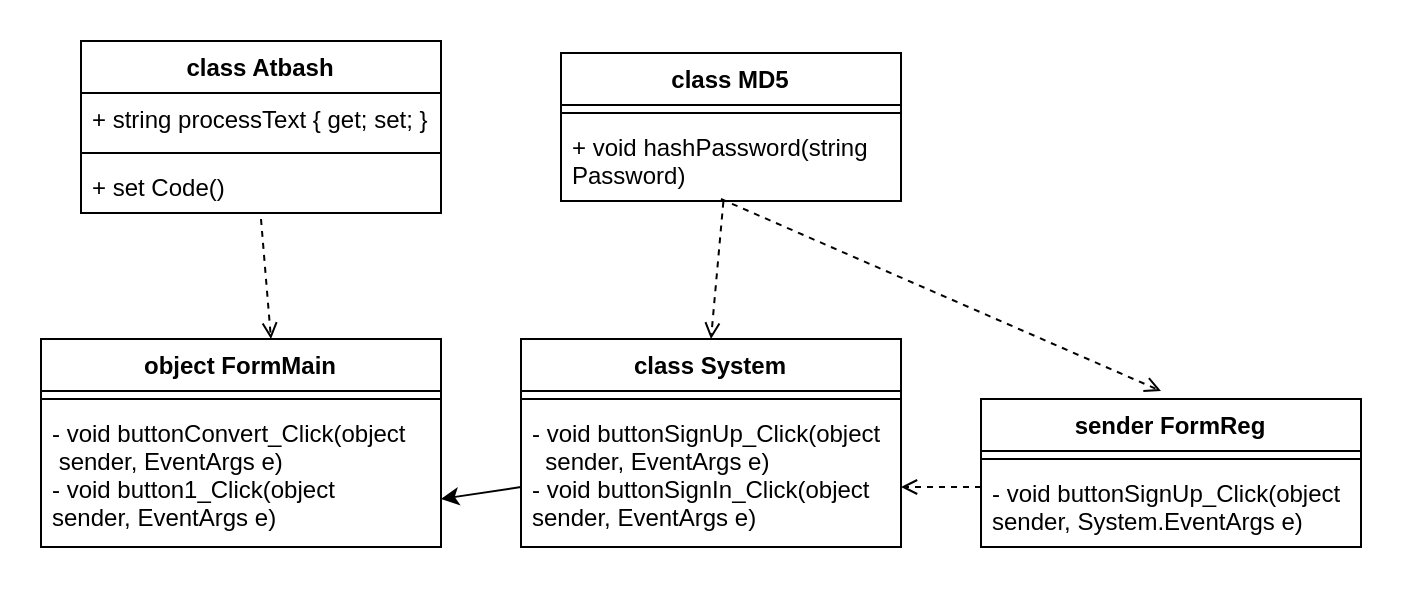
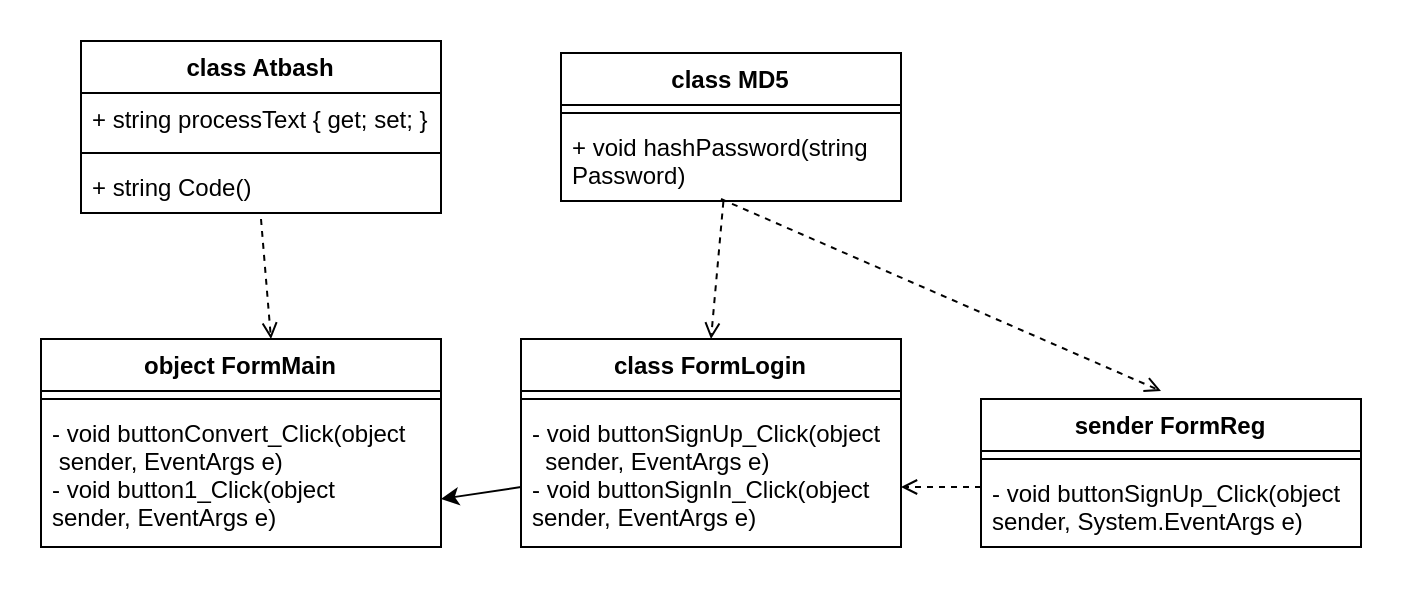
node "+ set Code()": label "+ set Code()" -> "+ string Code()"
node "class System": label "class System" -> "class FormLogin"
